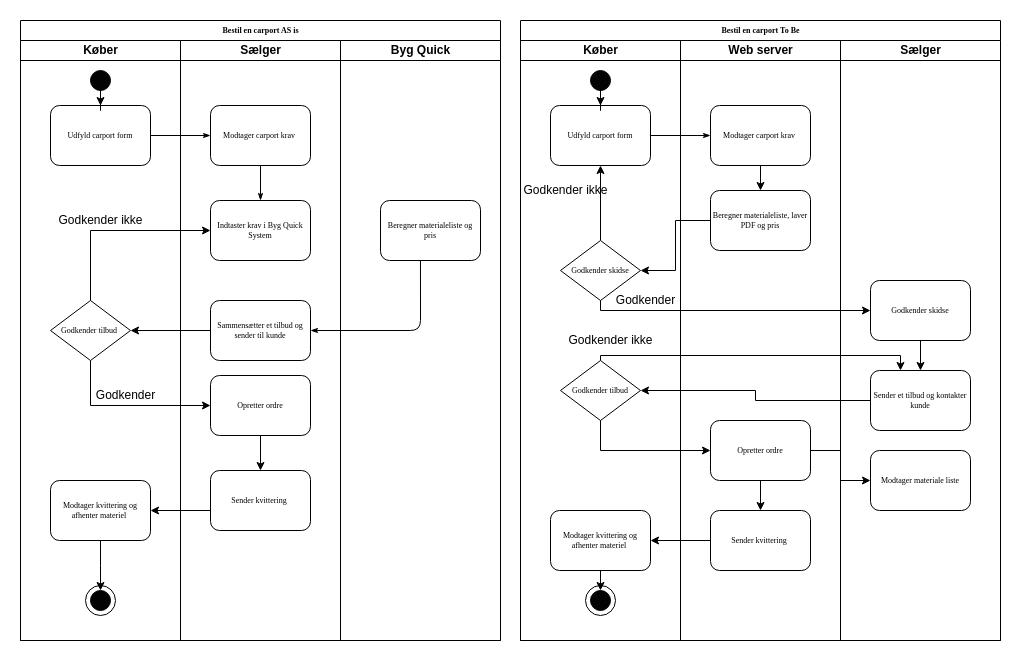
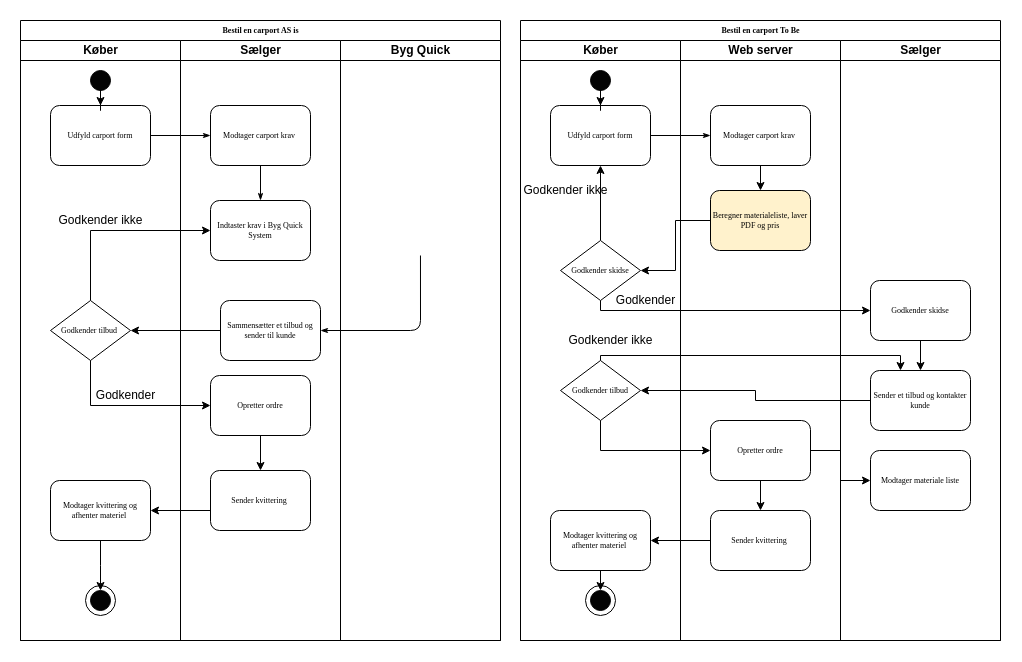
node "Beregner materialeliste, laver PDF og pris": fillcolor #ffffff -> #fff2cc
node "Beregner materialeliste og pris": removed
node "Sammensætter et tilbud og sender til kunde": moved (261, 331) -> (271, 331)
